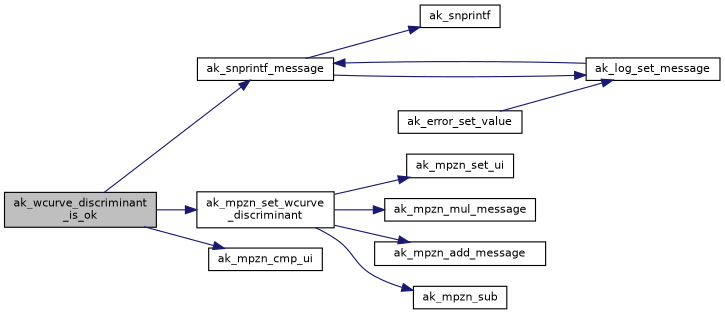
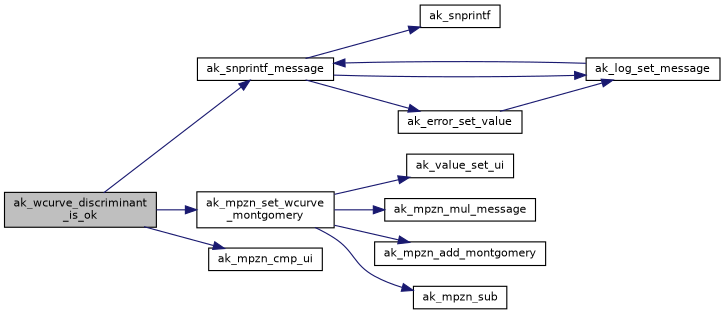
edge "ak_snprintf_message" -> "ak_error_set_value": added
node "ak_mpzn_set_ui": label "ak_mpzn_set_ui" -> "ak_value_set_ui"
node "ak_mpzn_set_wcurve _discriminant": label "ak_mpzn_set_wcurve _discriminant" -> "ak_mpzn_set_wcurve _montgomery"
node "ak_mpzn_add_message": label "ak_mpzn_add_message" -> "ak_mpzn_add_montgomery"
